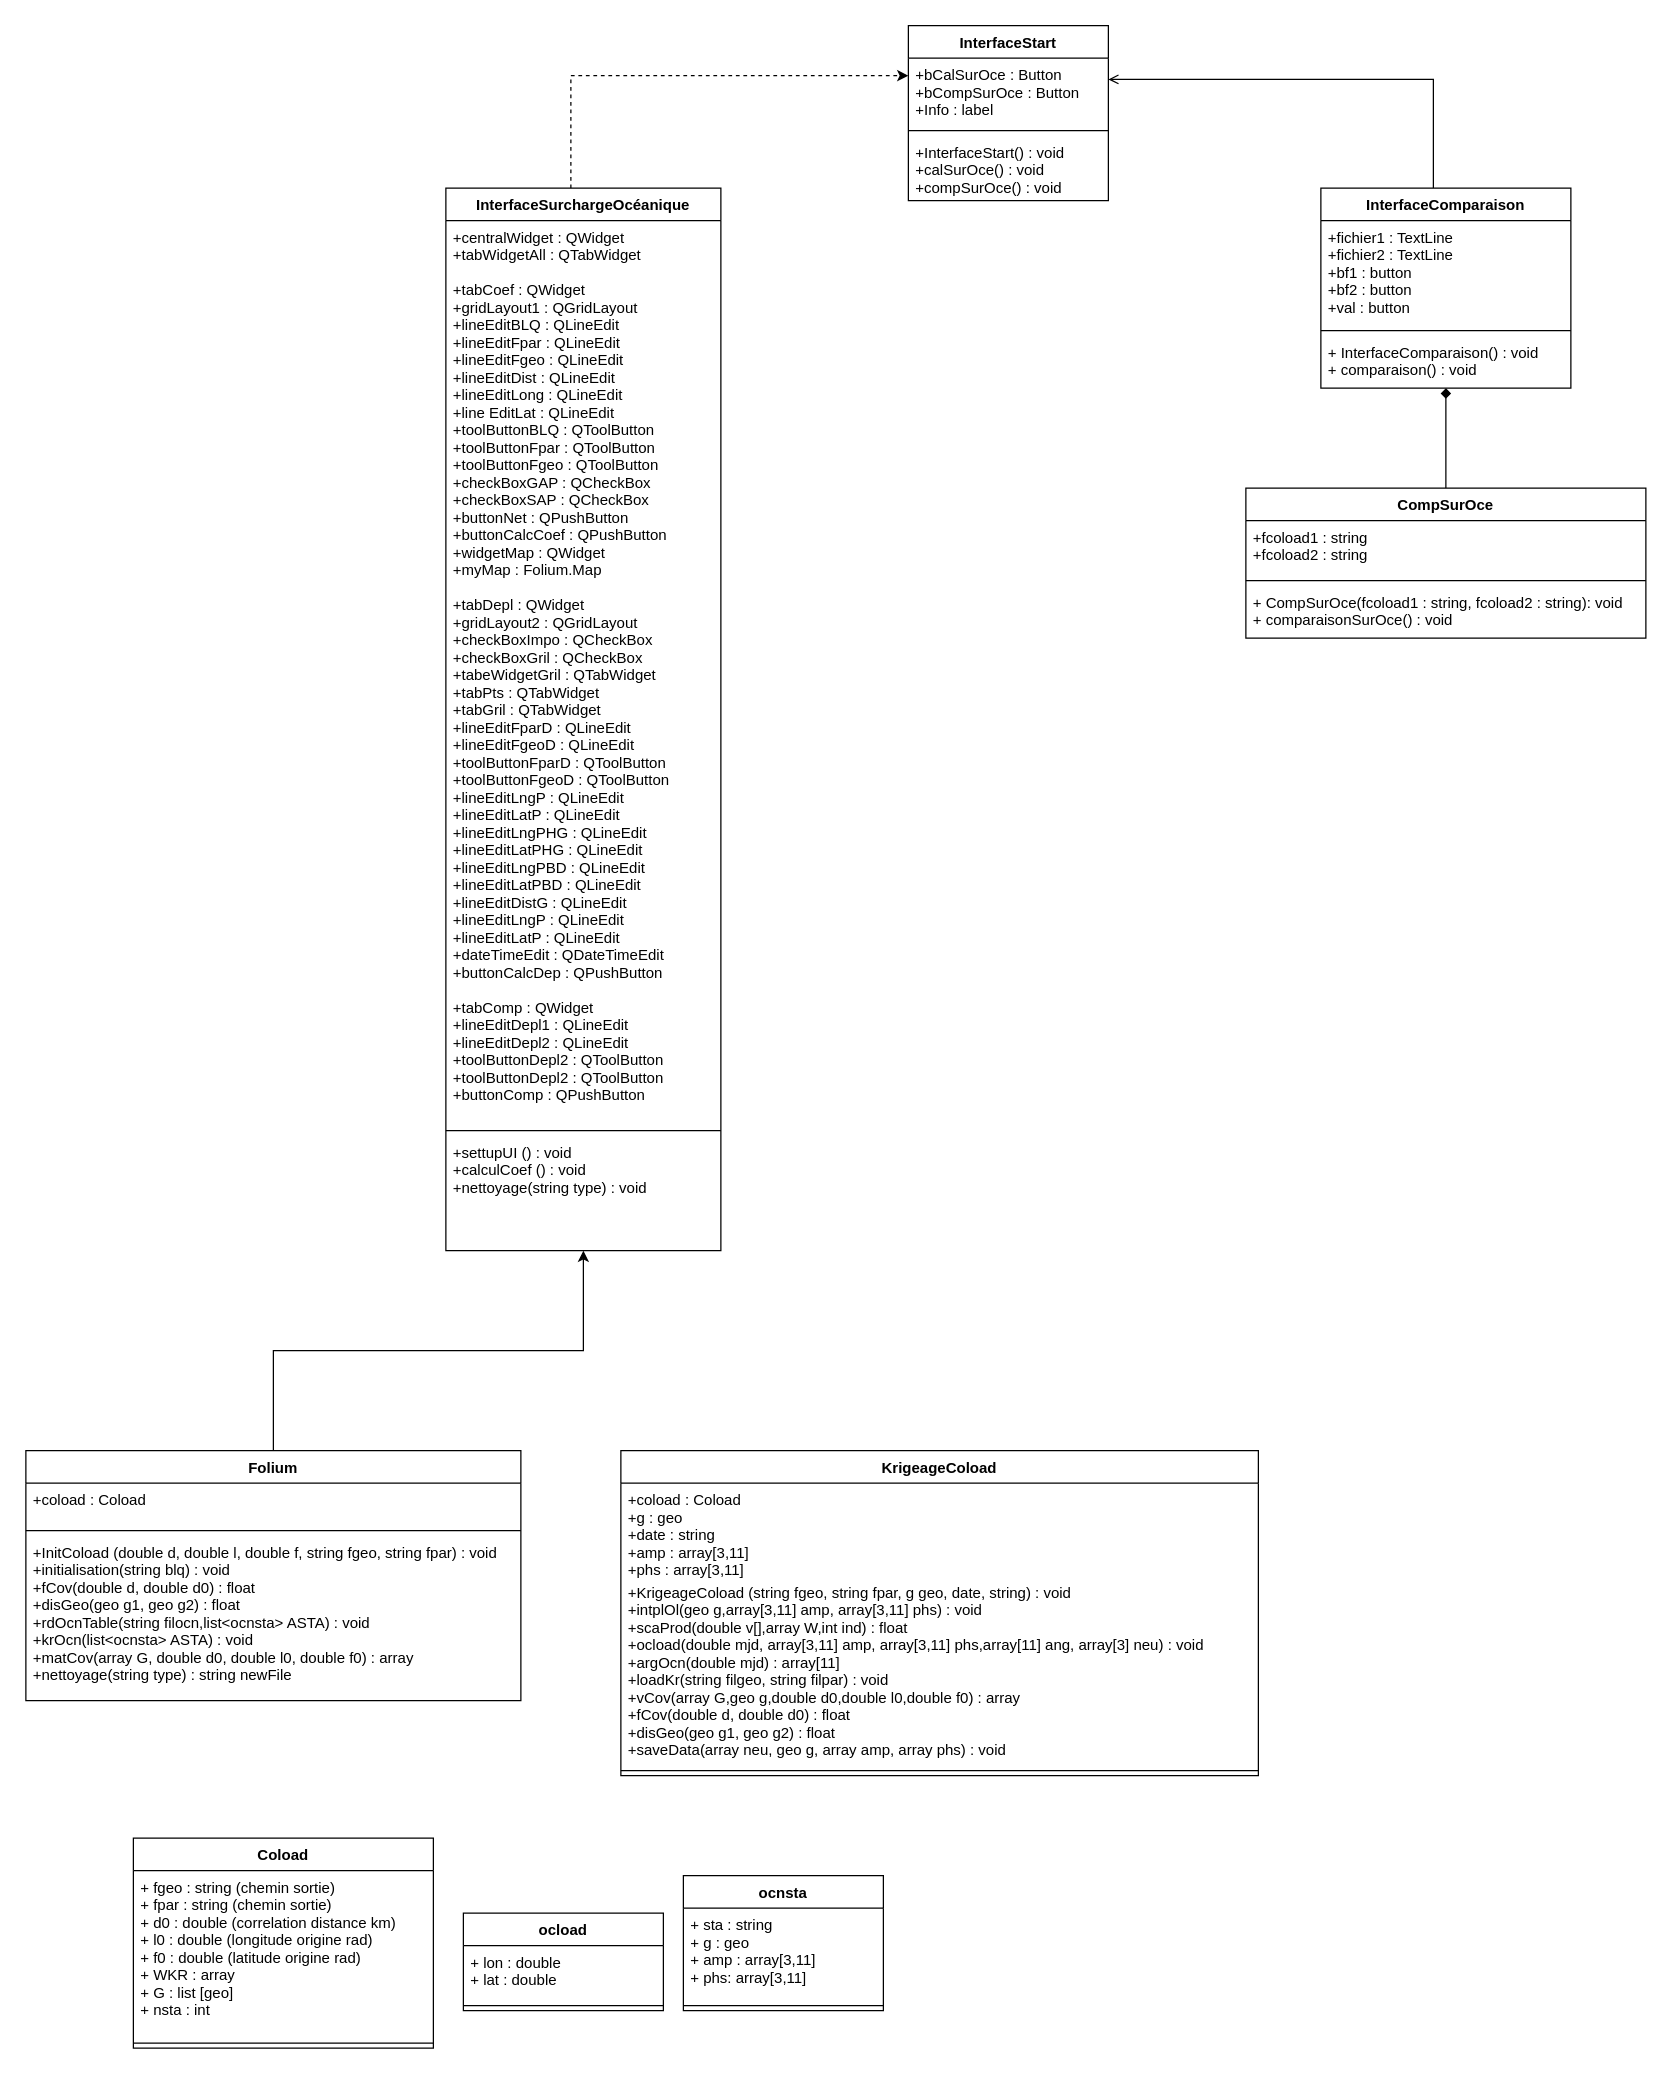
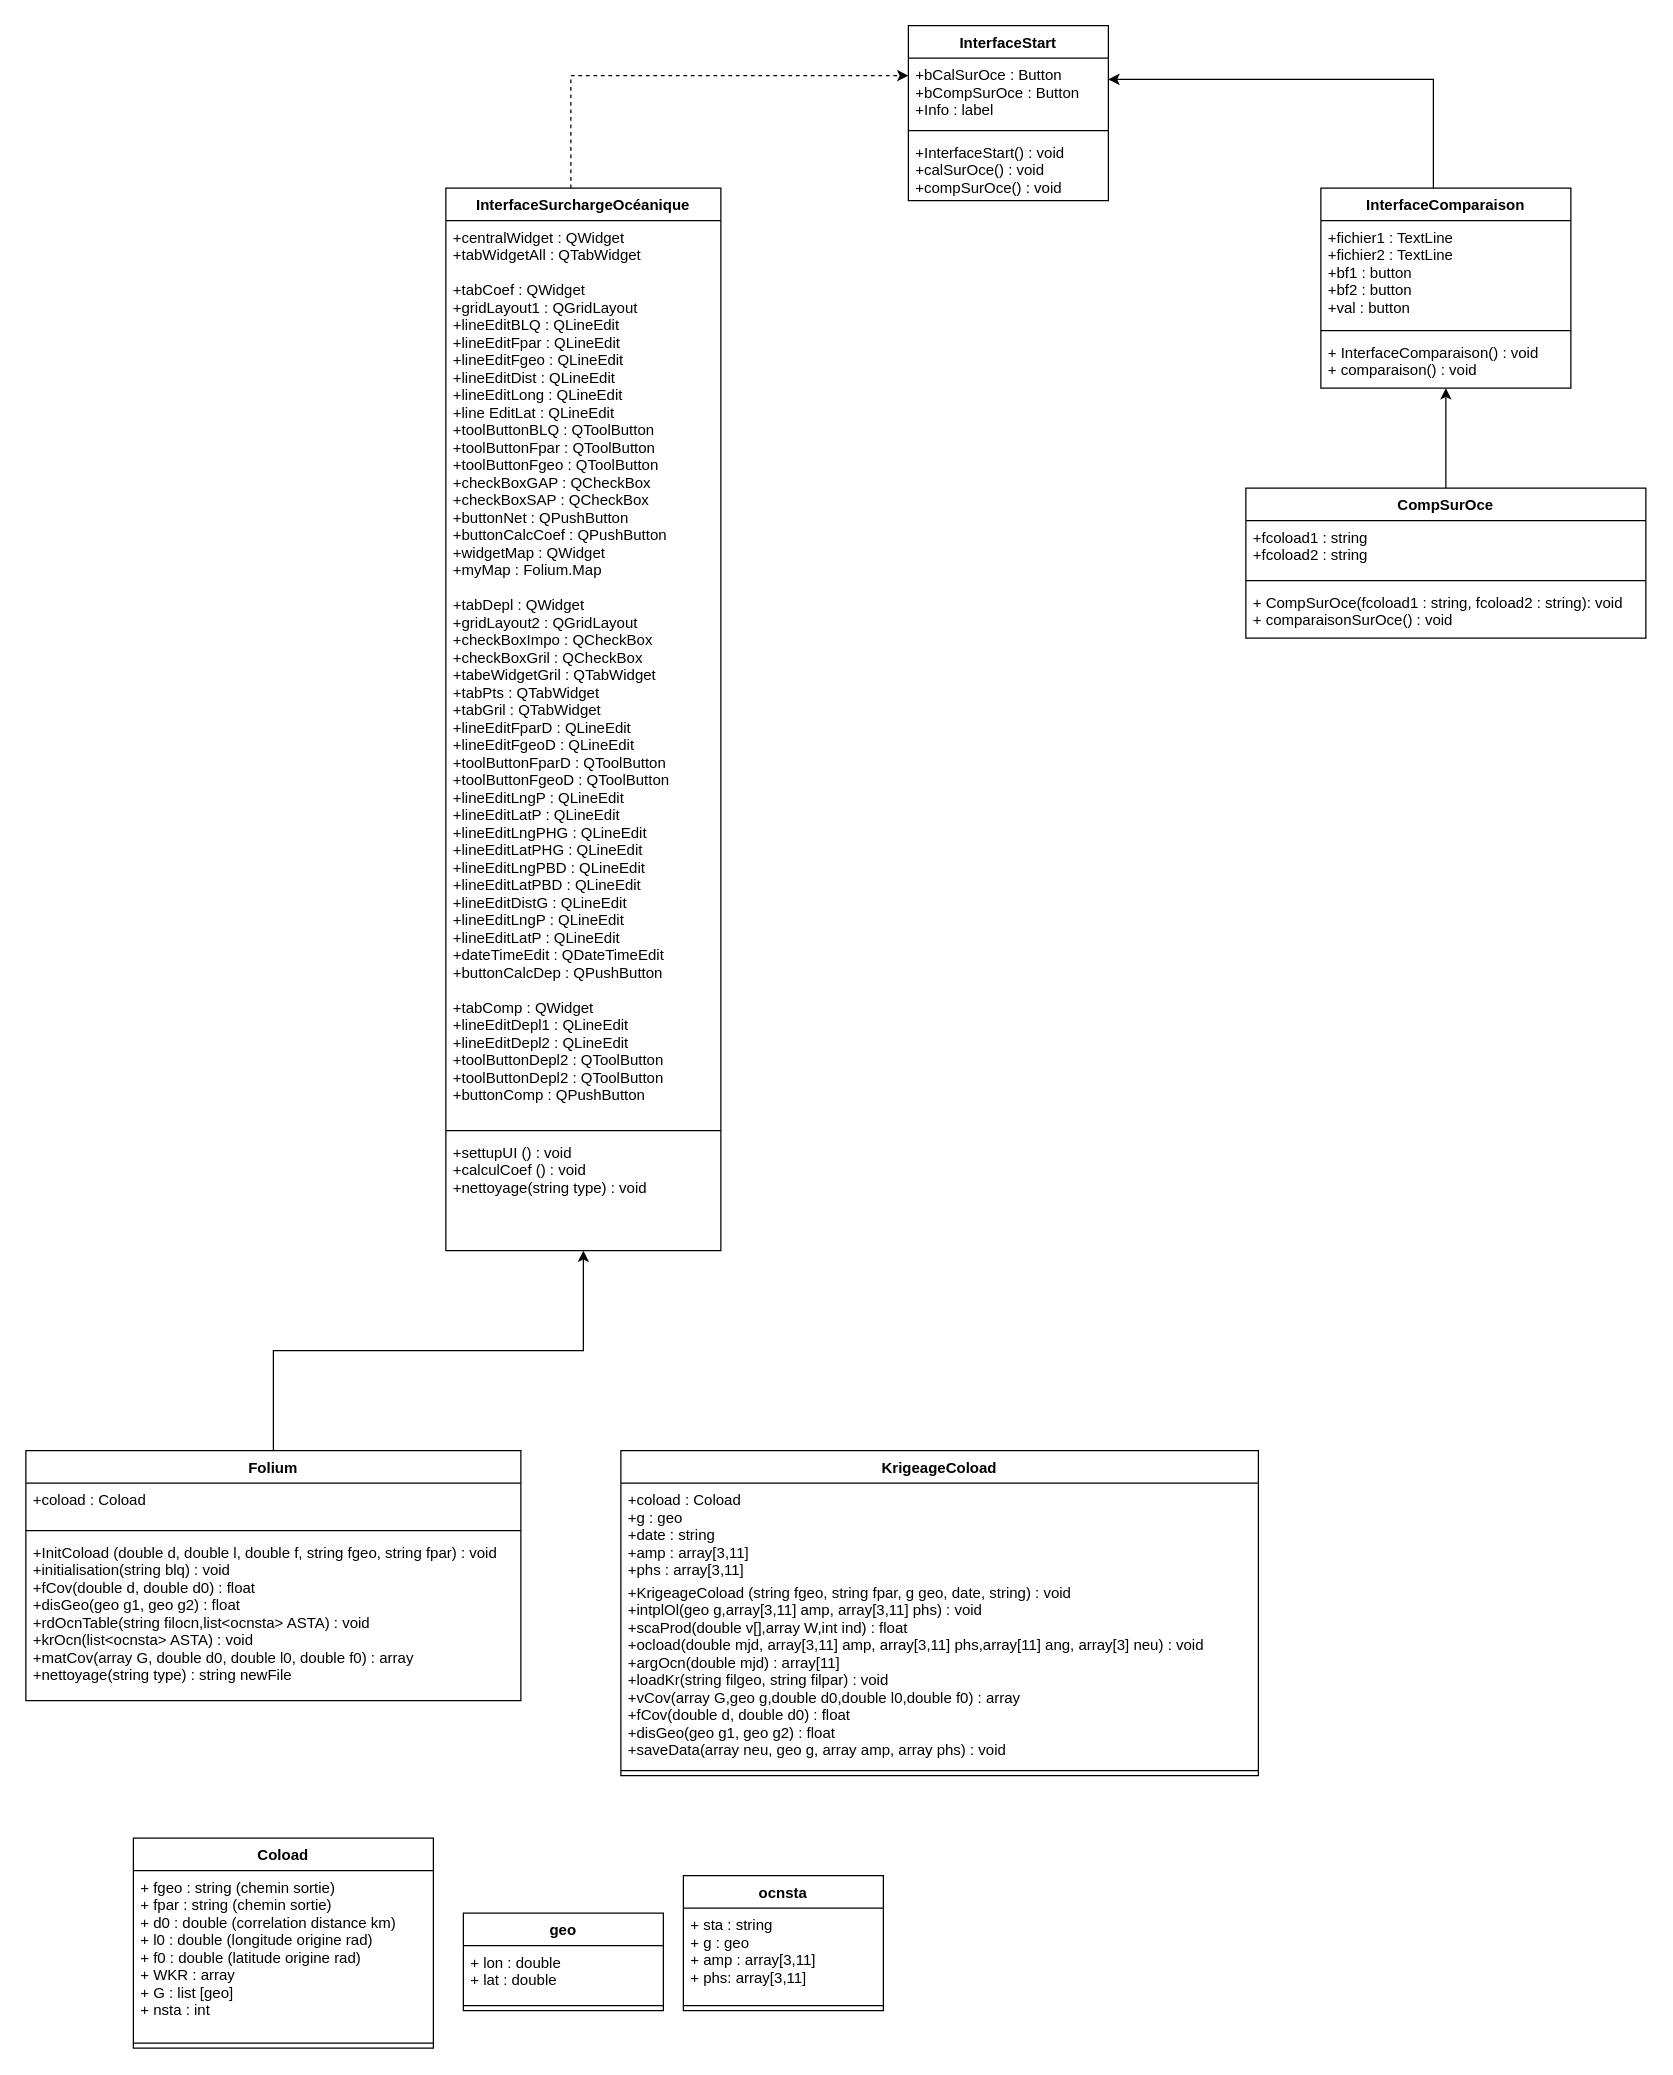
edge "InterfaceComparaison" -> "InterfaceStart": arrowhead open -> classic
edge "CompSurOce" -> "InterfaceComparaison": arrowhead diamond -> classic
node "ocload": label "ocload" -> "geo"
